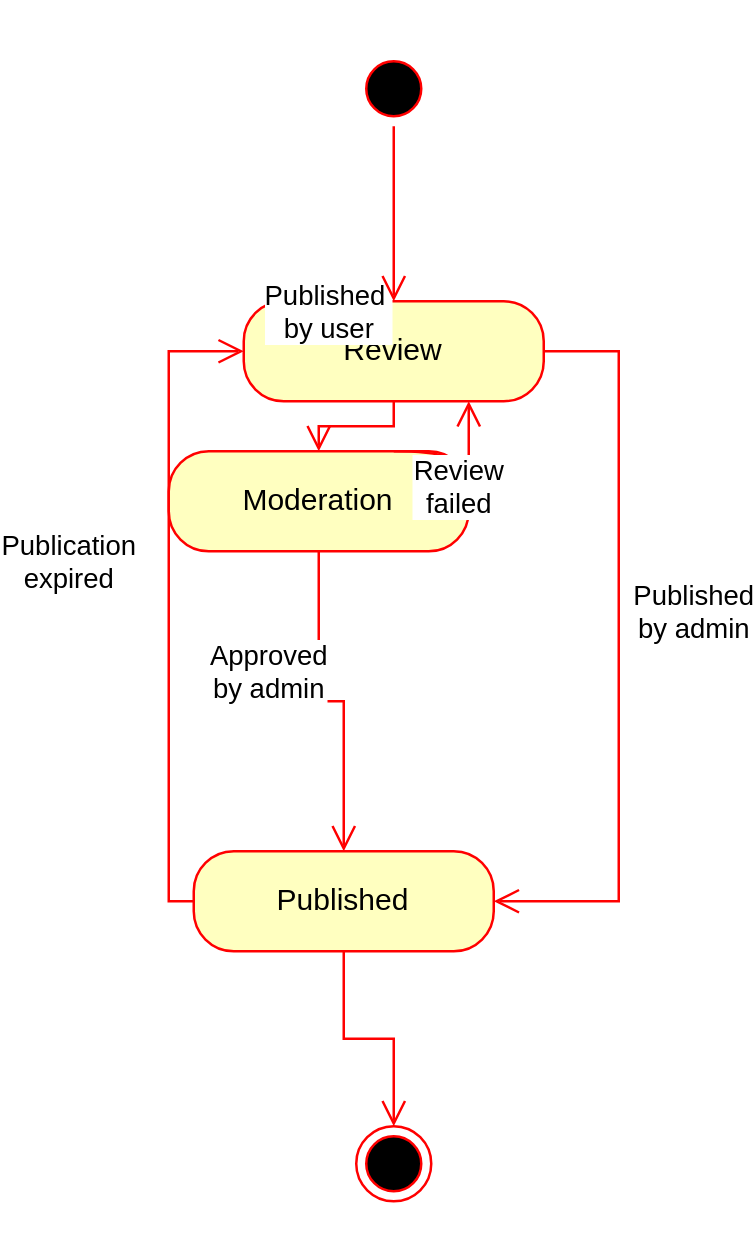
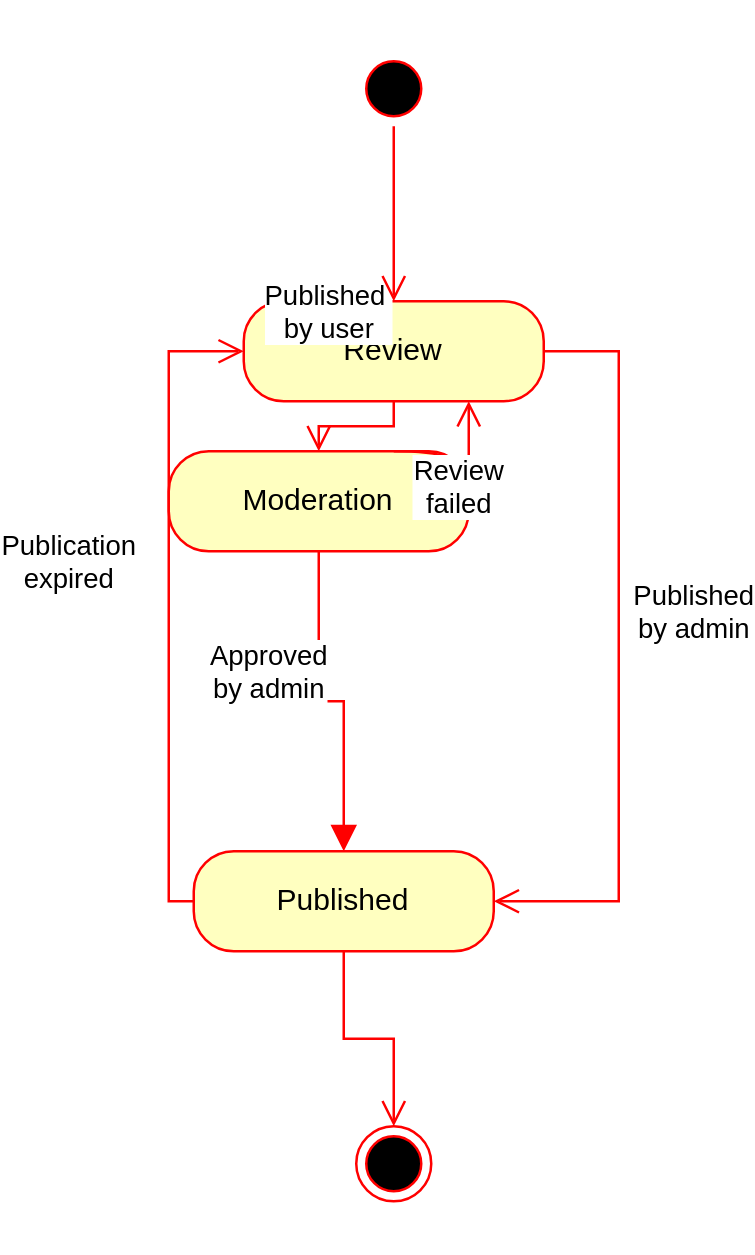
edge "Moderation" -> "Published": arrowhead open -> block
